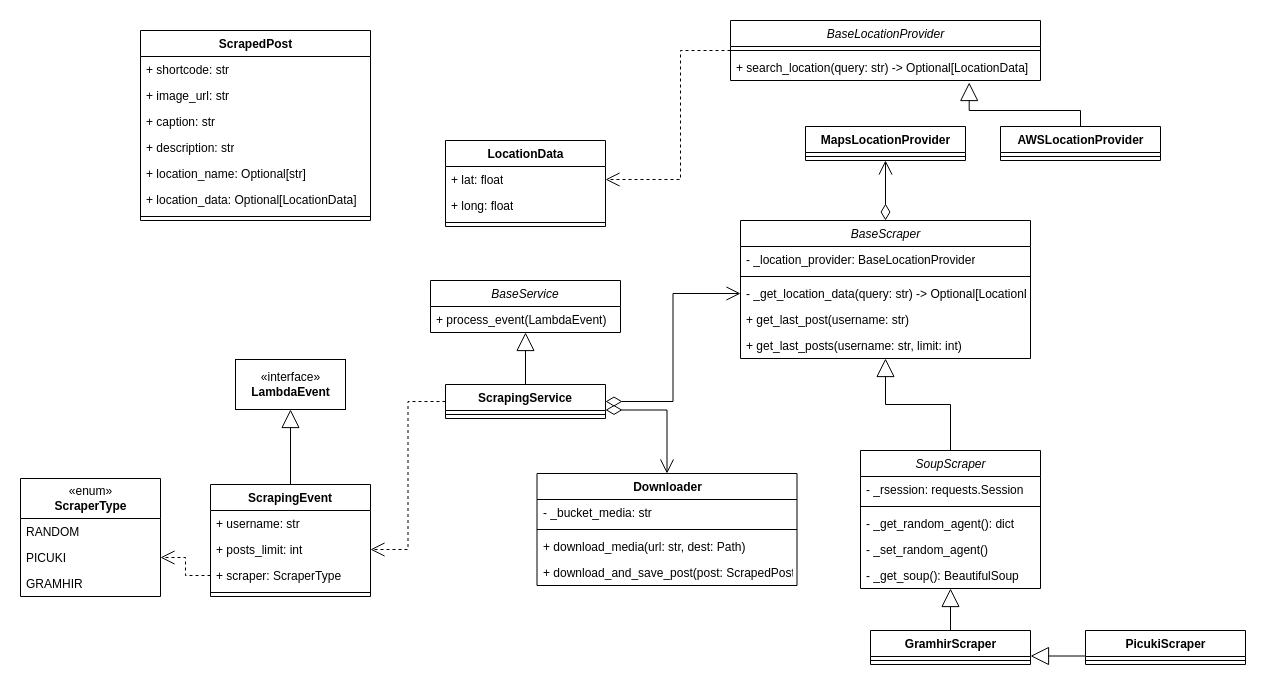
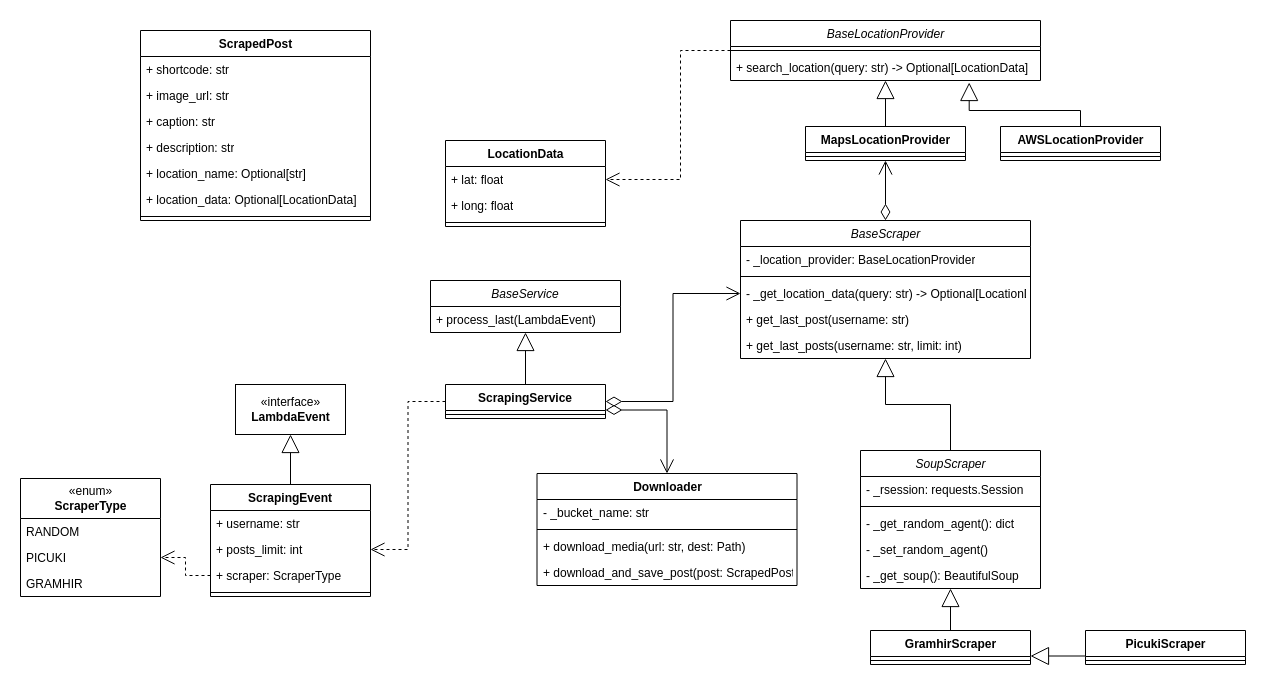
edge "MapsLocationProvider" -> "BaseLocationProvider": added
node "+ process_event(LambdaEvent)": label "+ process_event(LambdaEvent)" -> "+ process_last(LambdaEvent)"
node "«interface» LambdaEvent": moved (291, 385) -> (291, 410)
node "- _bucket_media: str": label "- _bucket_media: str" -> "- _bucket_name: str"
